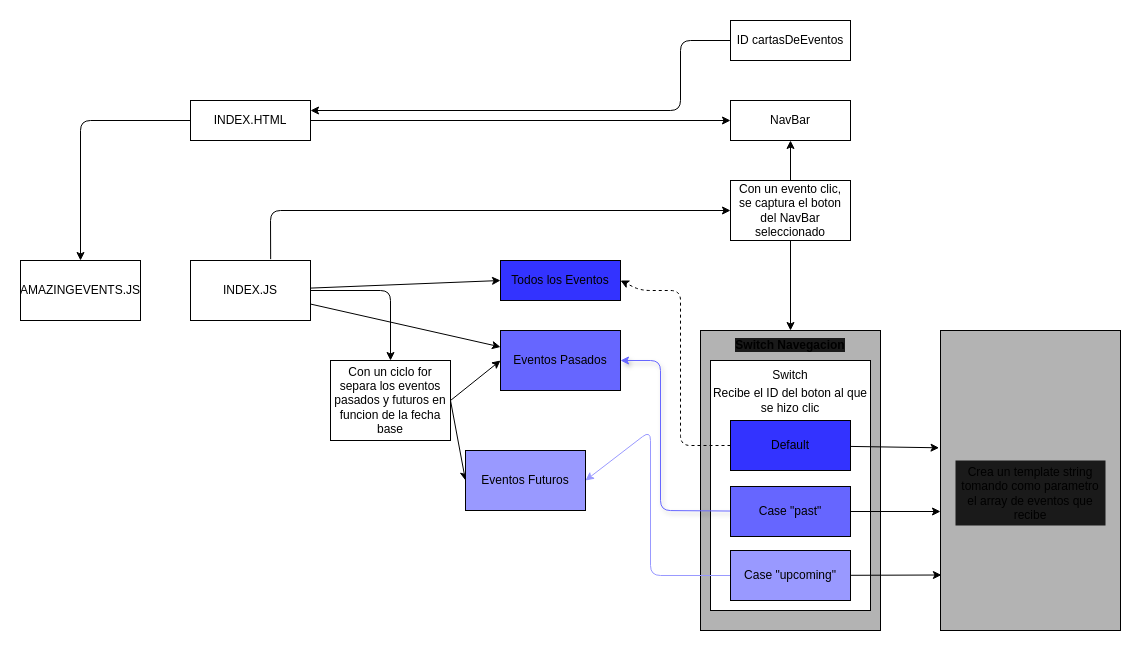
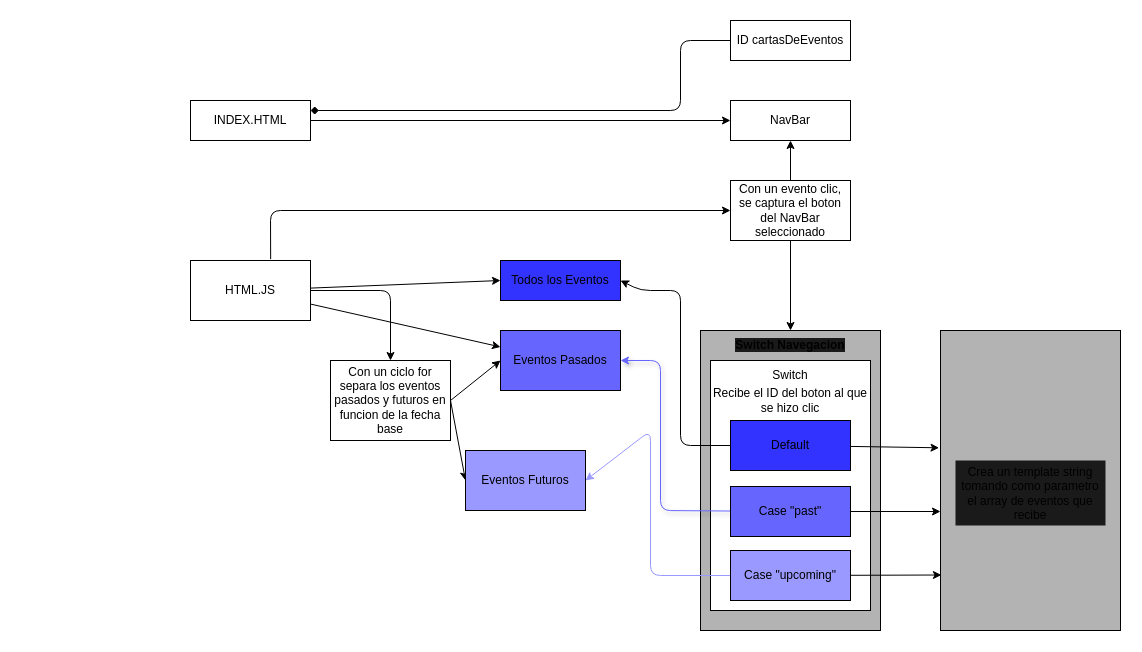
edge "ID cartasDeEventos" -> "INDEX.HTML": arrowhead classic -> diamond
edge "INDEX.HTML" -> "AMAZINGEVENTS.JS": removed
node "AMAZINGEVENTS.JS": removed
node "INDEX.JS": label "INDEX.JS" -> "HTML.JS"
edge "Default" -> "Todos los Eventos": style dashed -> solid
